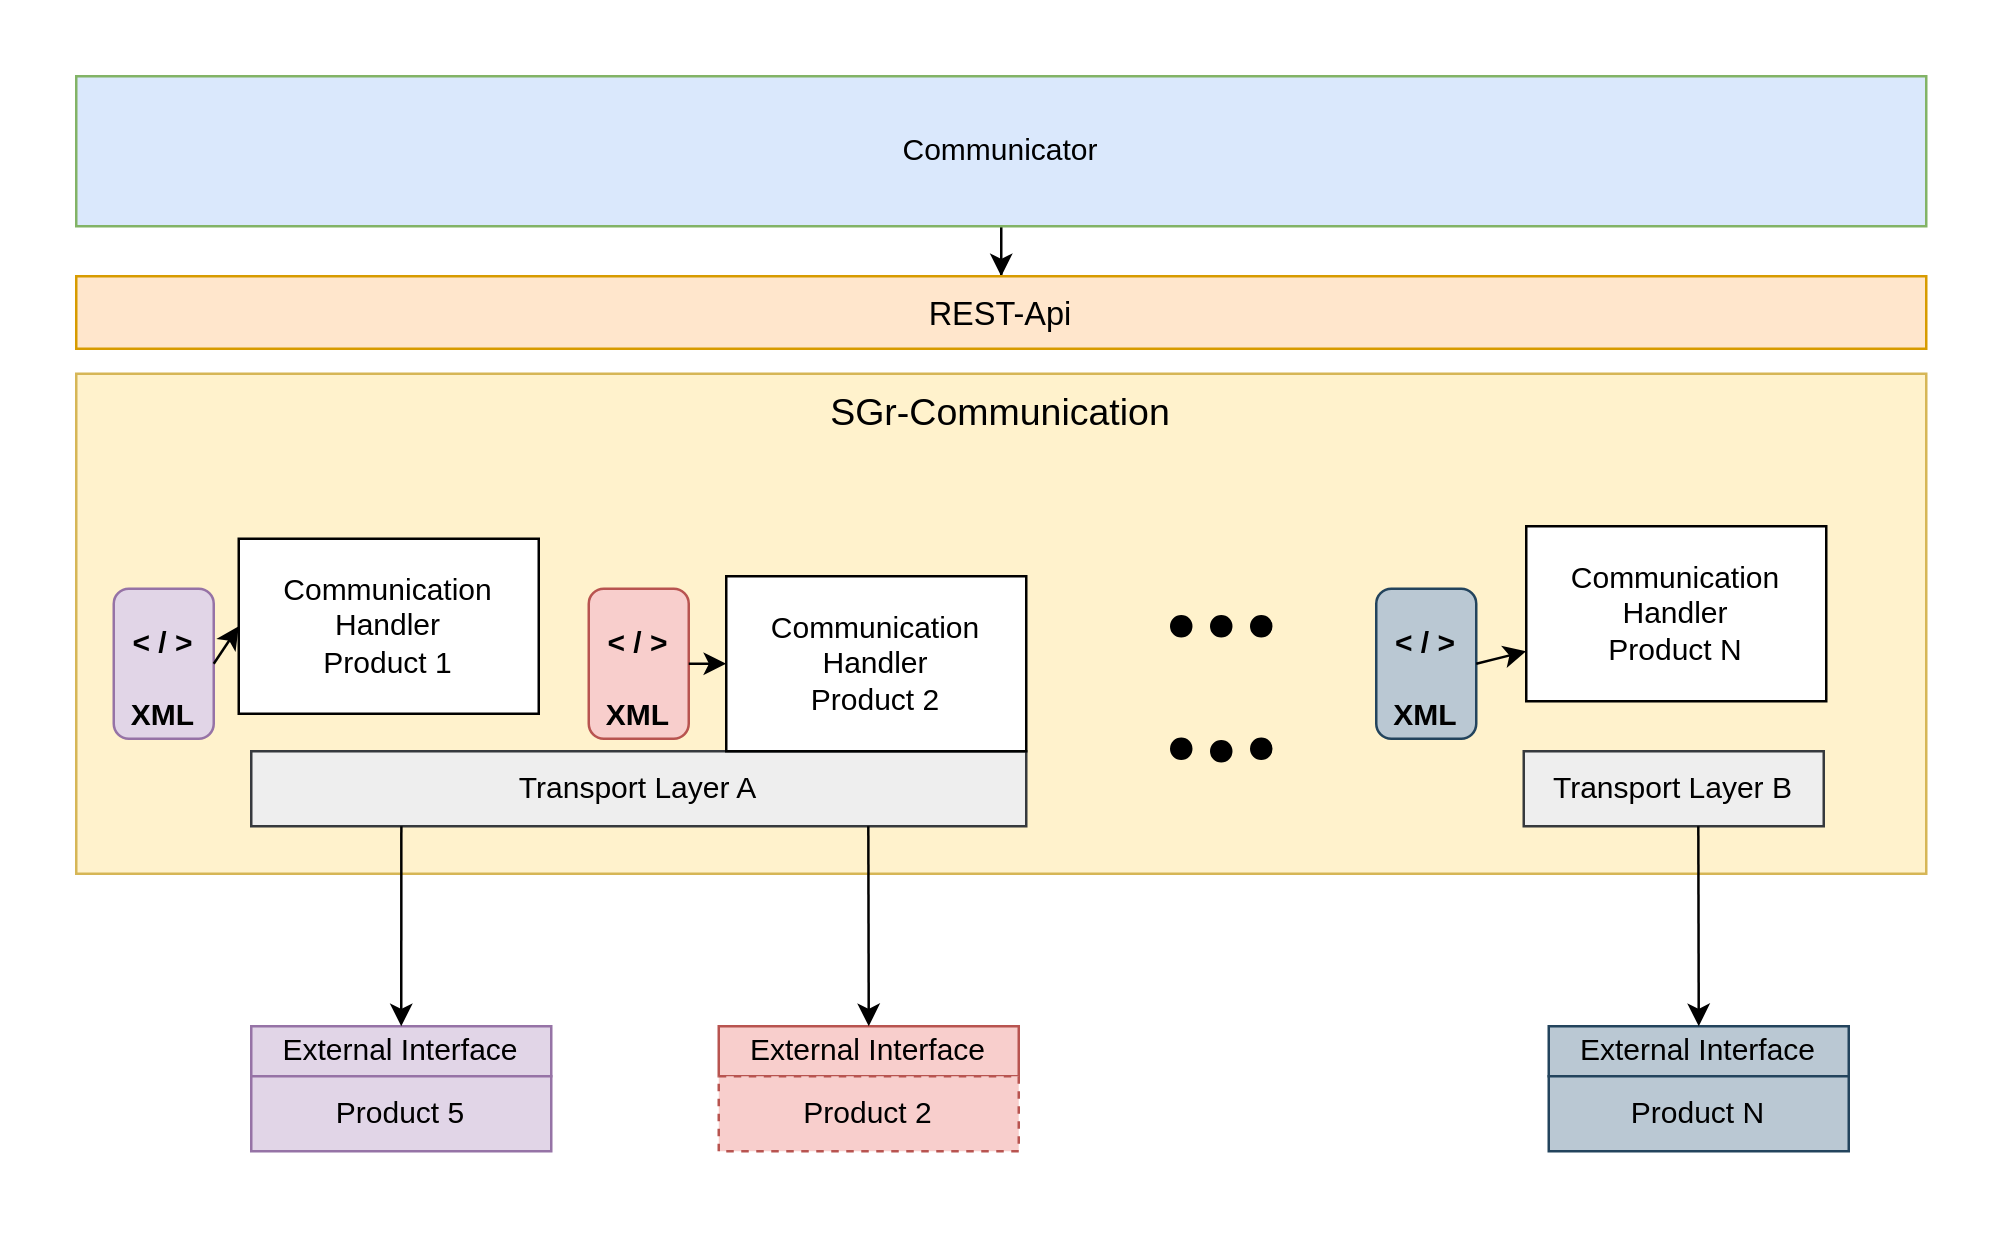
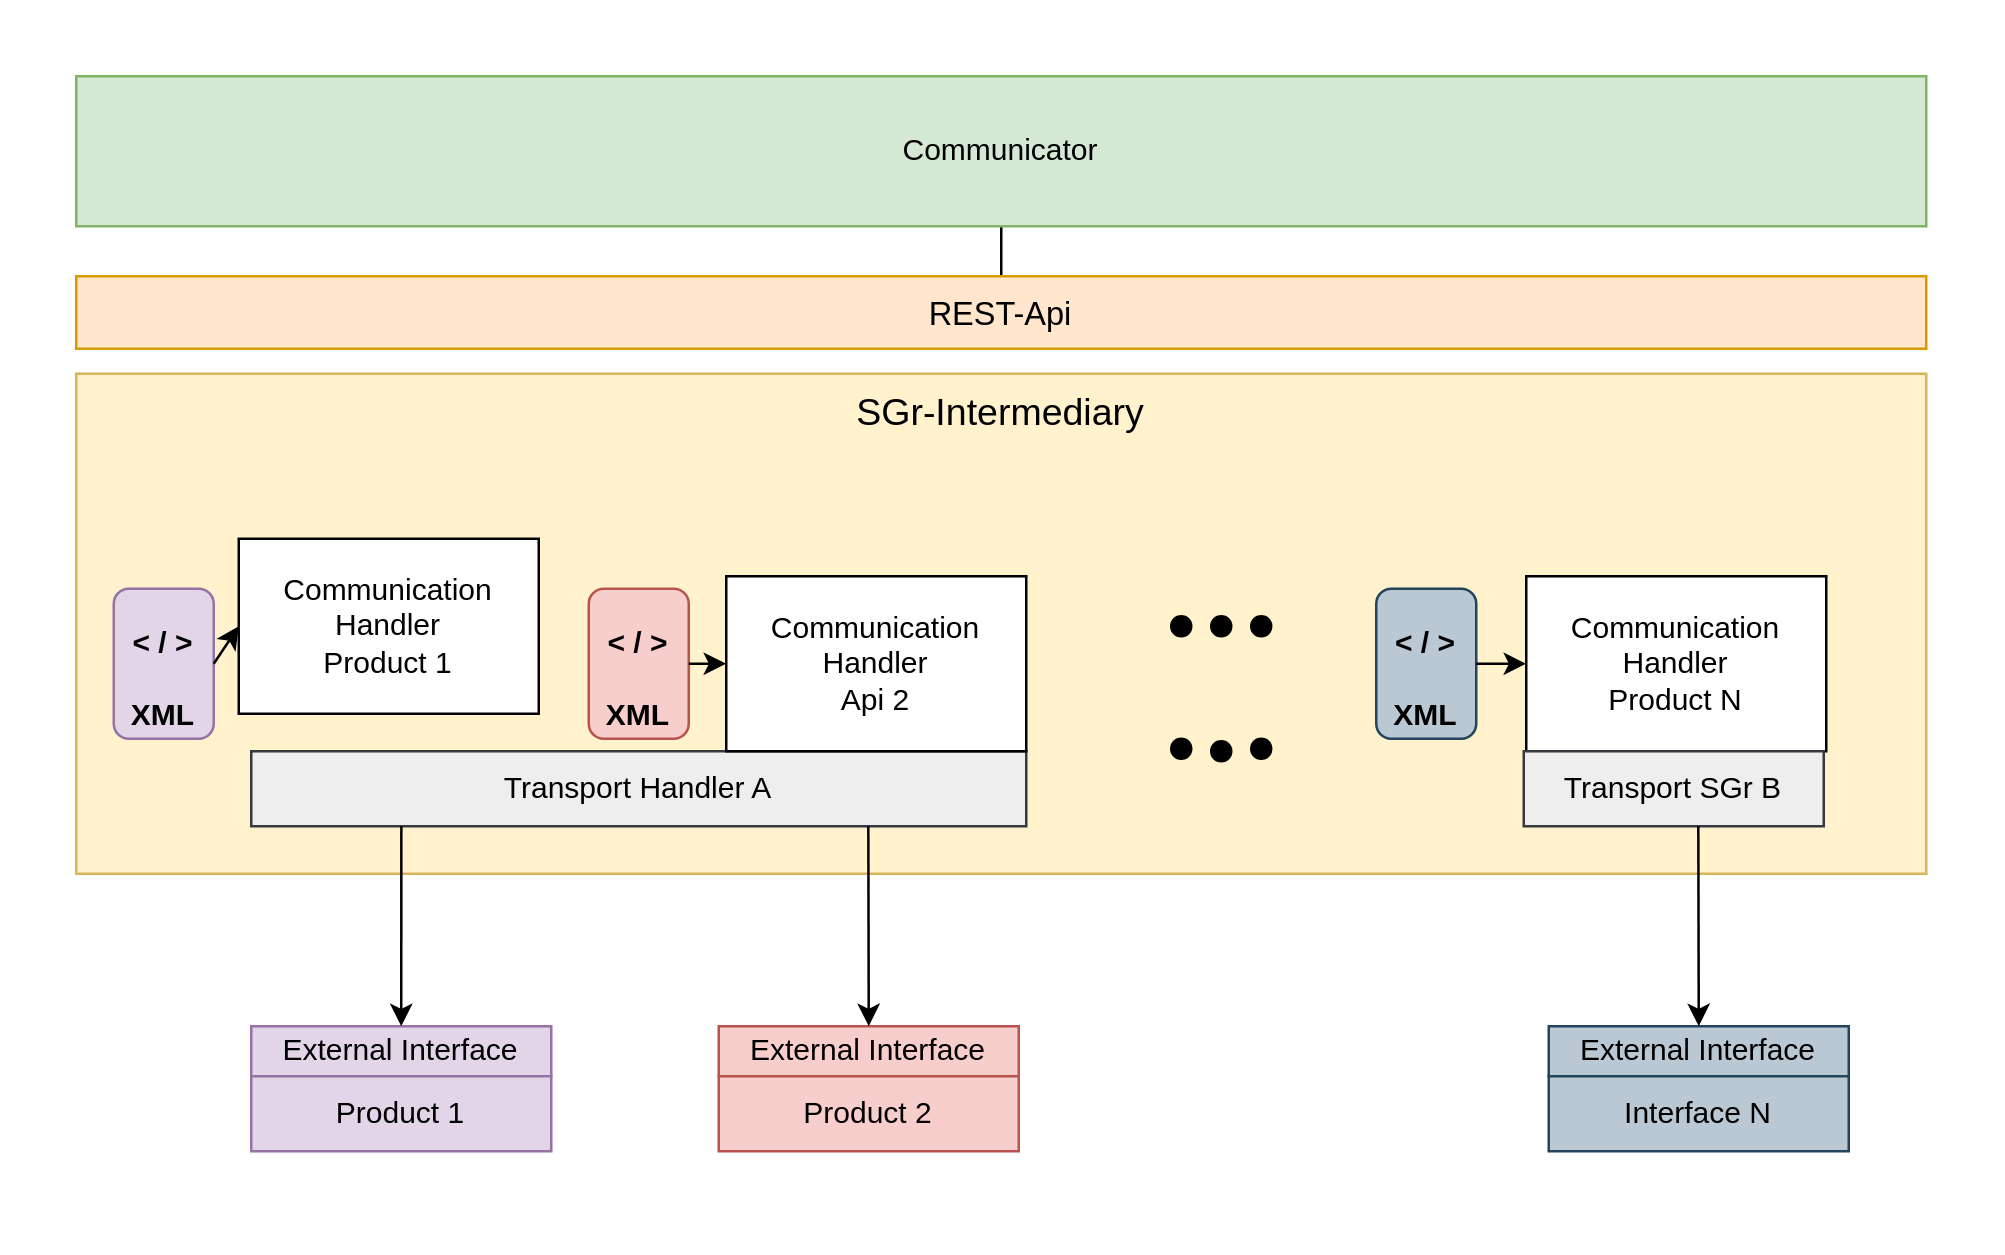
node "Communicator": fillcolor #dae8fc -> #d5e8d4
edge "Communicator" -> "REST-Api": arrowhead classic -> none
node "SGr-Communication": label "SGr-Communication" -> "SGr-Intermediary"
node "Communication Handler Product N": moved (1676, 614) -> (1676, 664)
node "Communication Handler Product 2": label "Communication Handler Product 2" -> "Communication Handler Api 2"
node "Transport Layer A": label "Transport Layer A" -> "Transport Handler A"
node "Transport Layer B": label "Transport Layer B" -> "Transport SGr B"
node "Product 5": label "Product 5" -> "Product 1"
node "Product 2": style dashed -> solid
node "Product N": label "Product N" -> "Interface N"
